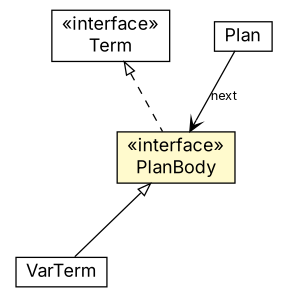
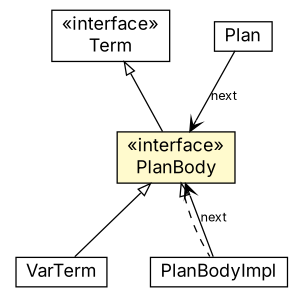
edge "PlanBody" -> "Term": style dashed -> solid
node "PlanBodyImpl": added
